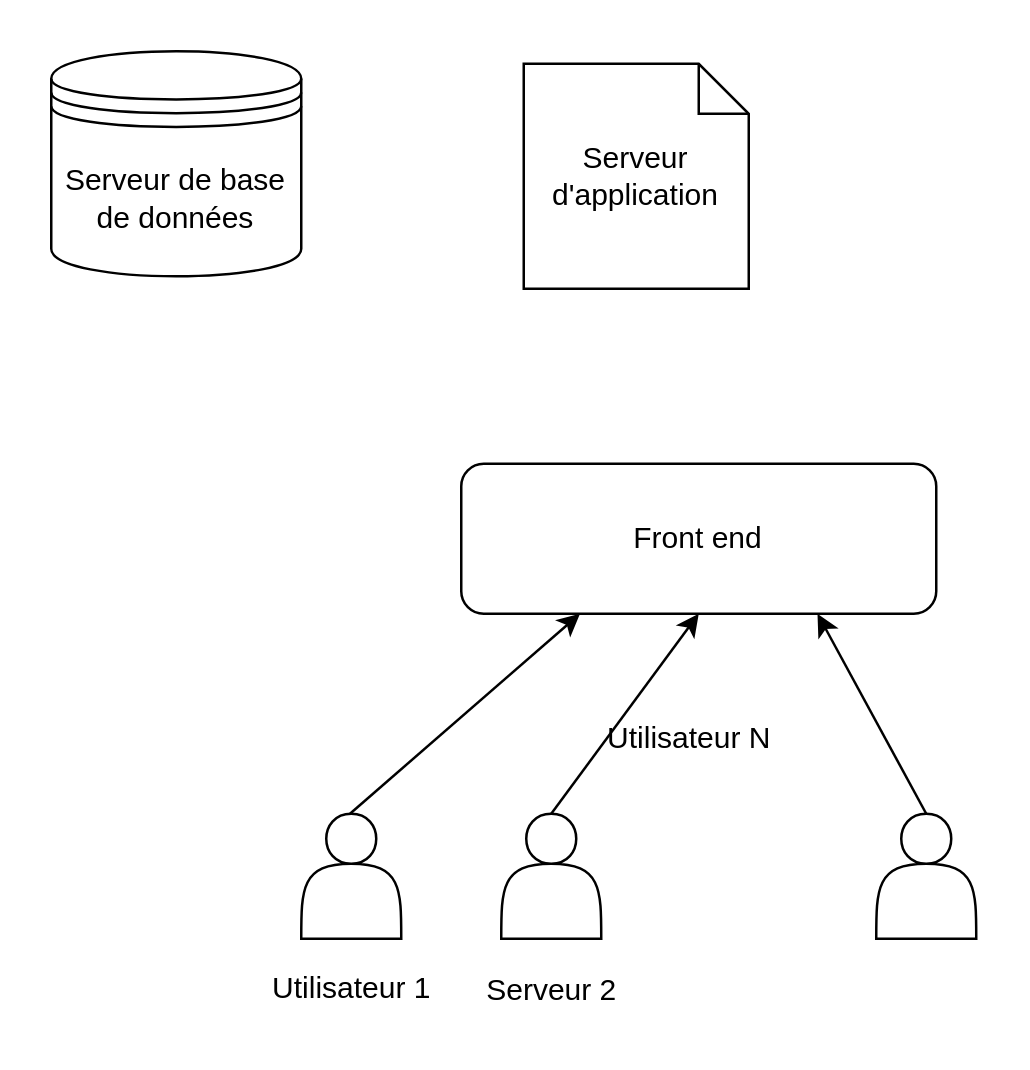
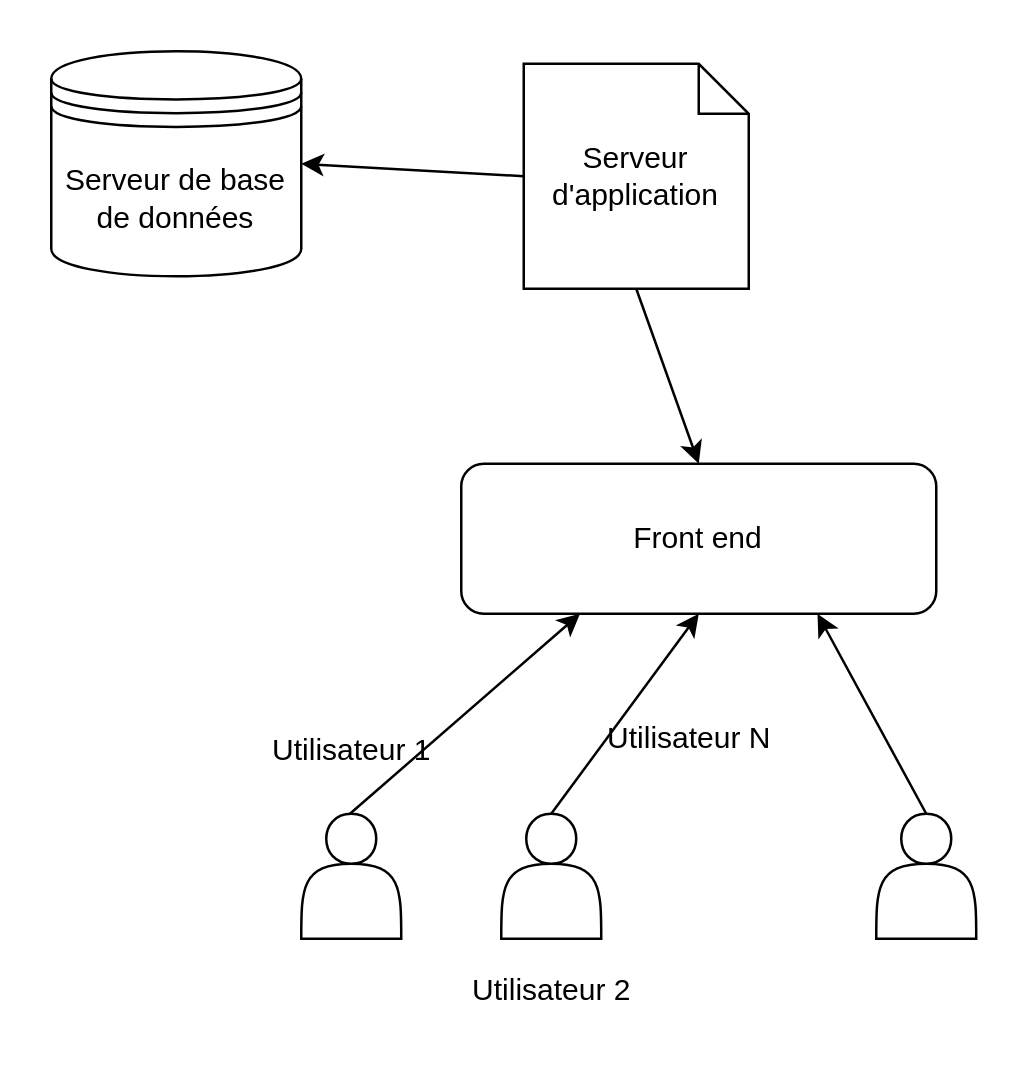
edge "Serveur d'application" -> "Serveur de base de données": added
edge "Serveur d'application" -> "Front end": added
node "Utilisateur 1": moved (351, 989) -> (351, 751)
node "Serveur 2": label "Serveur 2" -> "Utilisateur 2"
